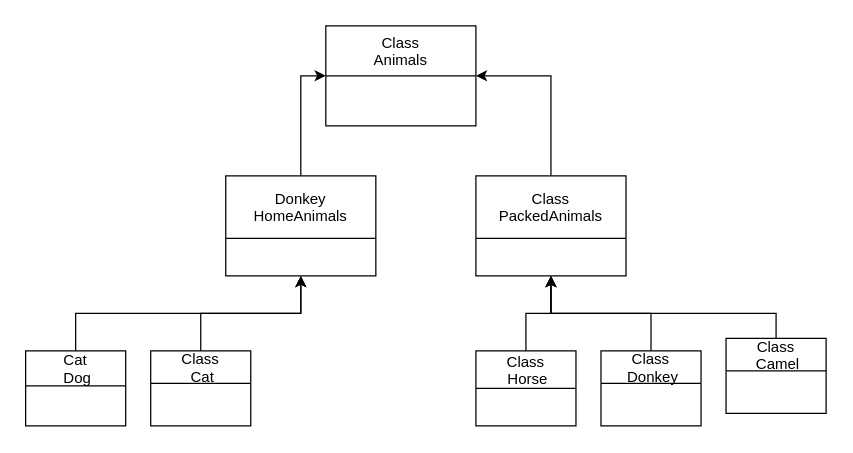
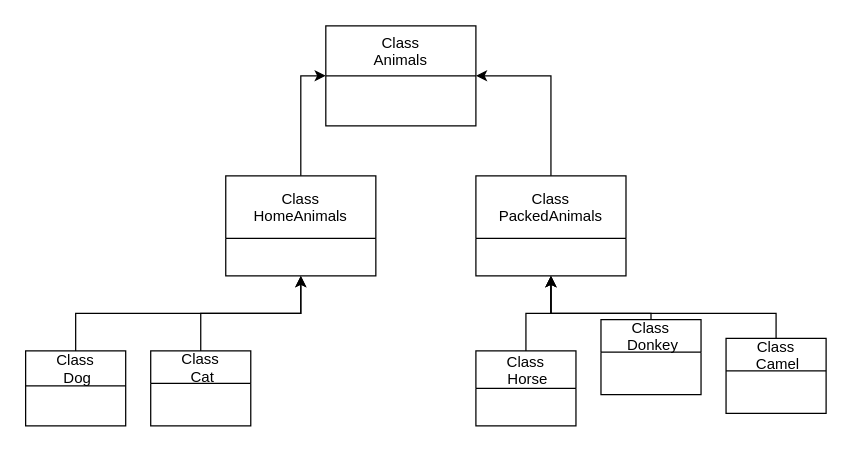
node "Donkey HomeAnimals": label "Donkey HomeAnimals" -> "Class HomeAnimals"
node "Cat Dog": label "Cat Dog" -> "Class Dog"
node "Class Donkey": moved (651, 388) -> (651, 357)
